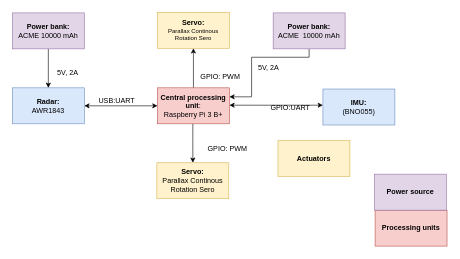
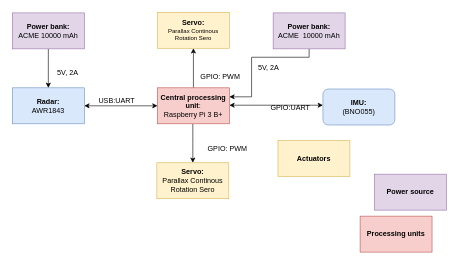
node "IMU: (BNO055)": shape rectangle -> rounded rectangle
node "Processing units": moved (411, 228) -> (396, 234)
